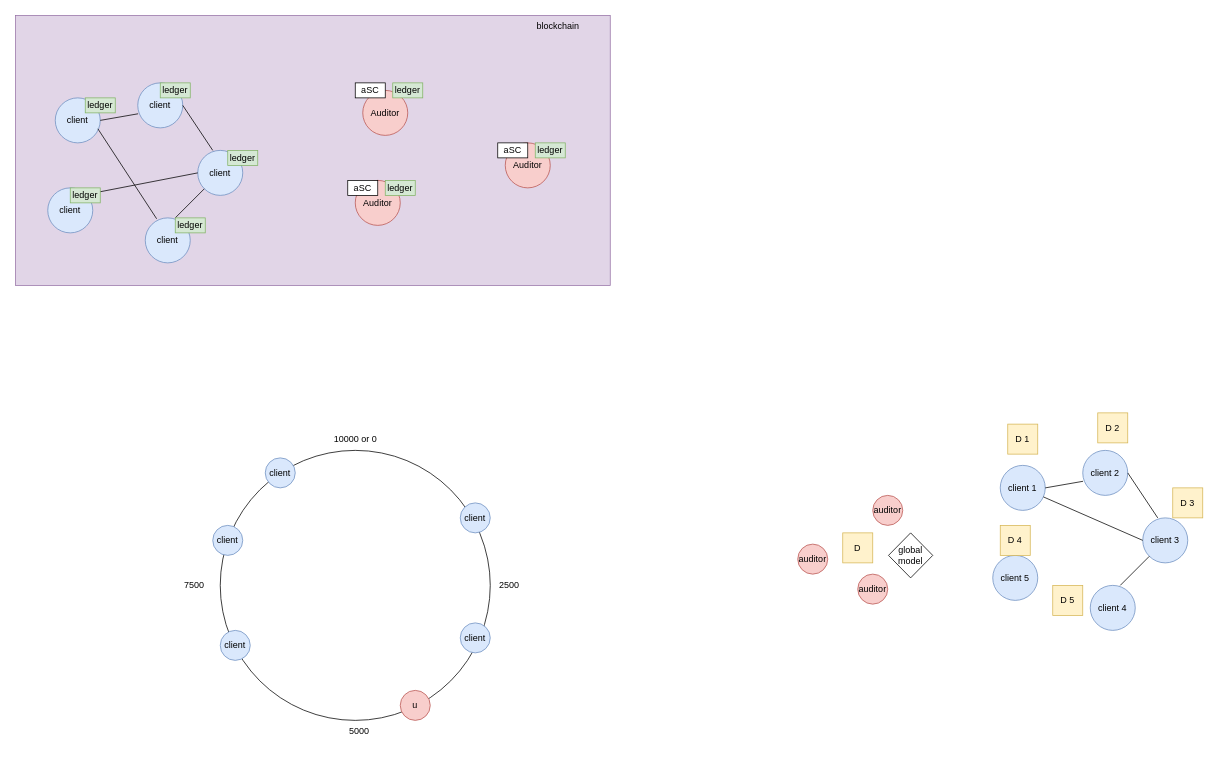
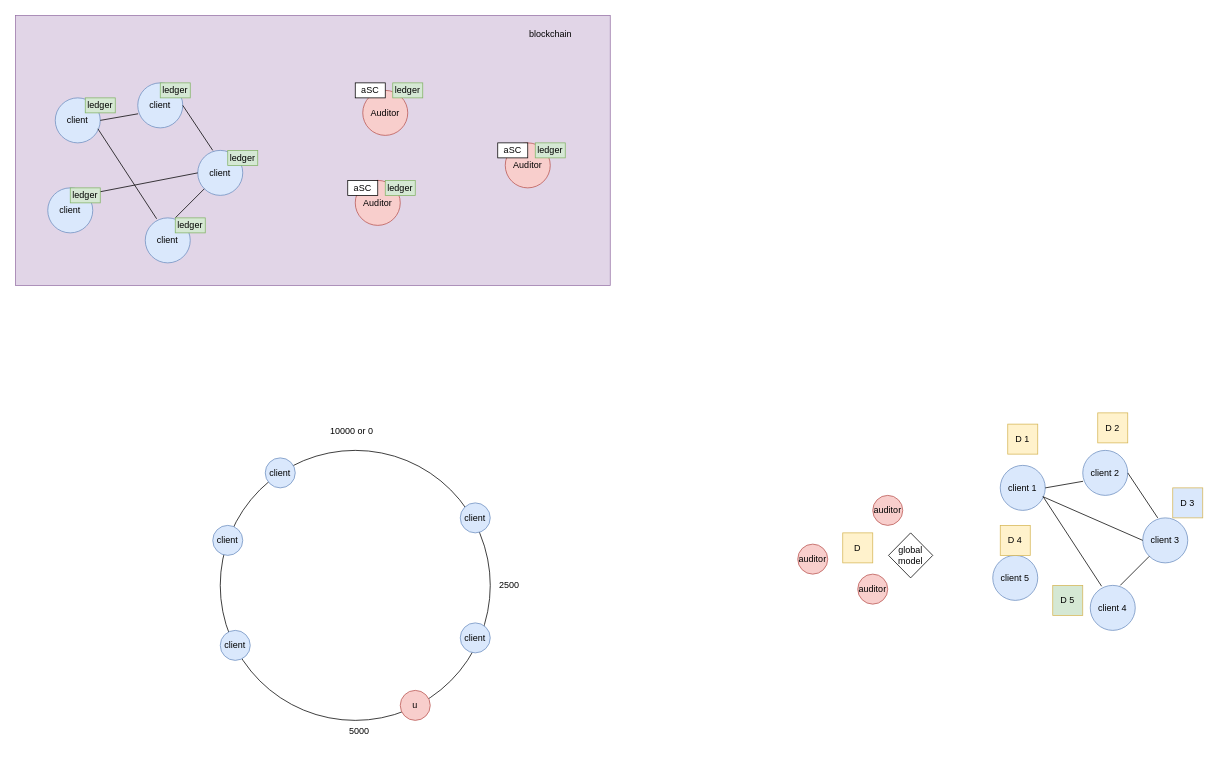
node "blockchain": moved (558, 27) -> (550, 34)
node "10000 or 0": moved (355, 439) -> (351, 432)
node "D 3": fillcolor #fff2cc -> #dae8fc
edge "client 1" -- "client 4": added
node "7500": removed
node "D 5": fillcolor #fff2cc -> #d5e8d4
